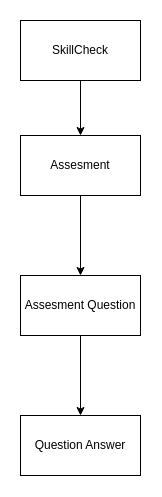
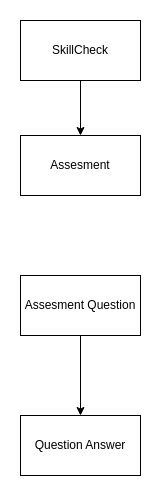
edge "Assesment" -> "Assesment Question": removed
